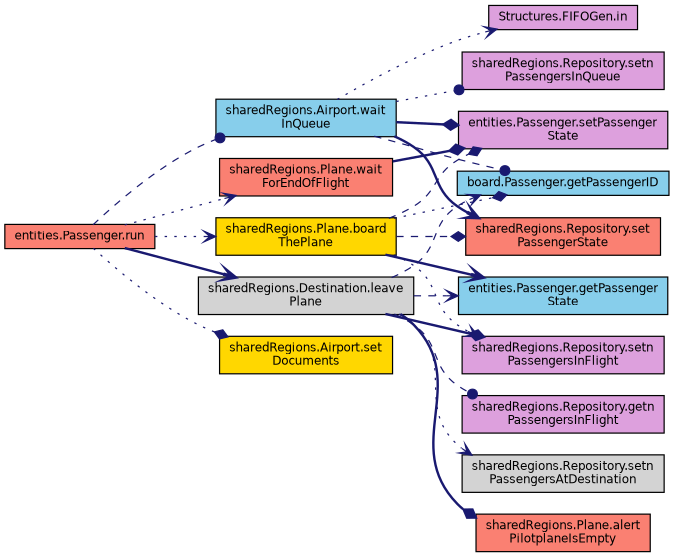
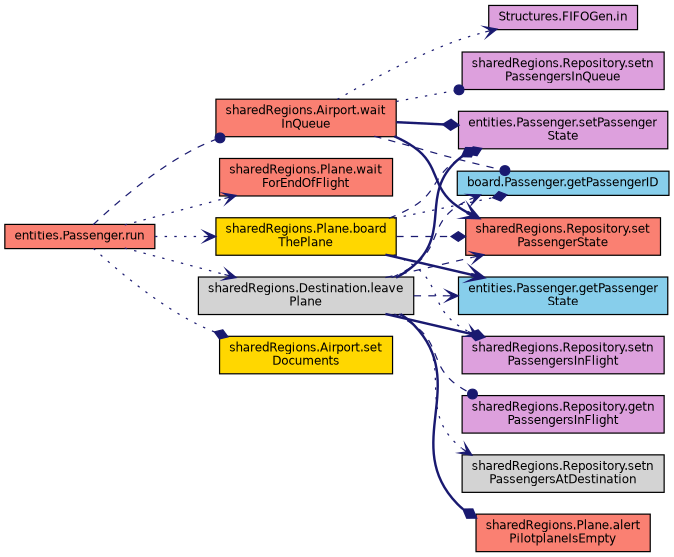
node "sharedRegions.Airport.wait InQueue": fillcolor skyblue -> salmon
edge "sharedRegions.Plane.wait ForEndOfFlight" -> "entities.Passenger.setPassenger State": now "sharedRegions.Destination.leave Plane" -> "entities.Passenger.setPassenger State"
edge "entities.Passenger.run" -> "sharedRegions.Destination.leave Plane": style bold -> dotted
edge "sharedRegions.Destination.leave Plane" -> "sharedRegions.Repository.set PassengerState": added
